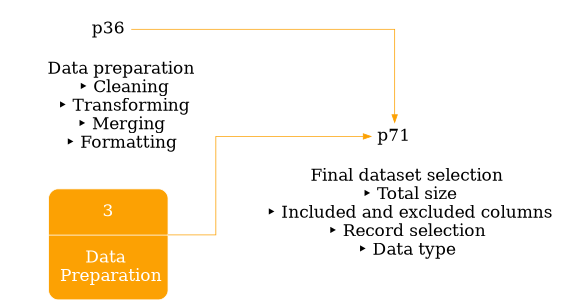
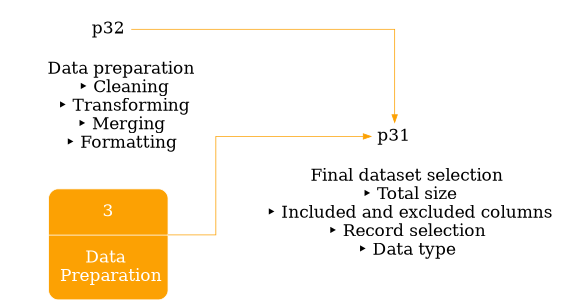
node "p36": label "p36" -> "p32"
node "p71": label "p71" -> "p31"
